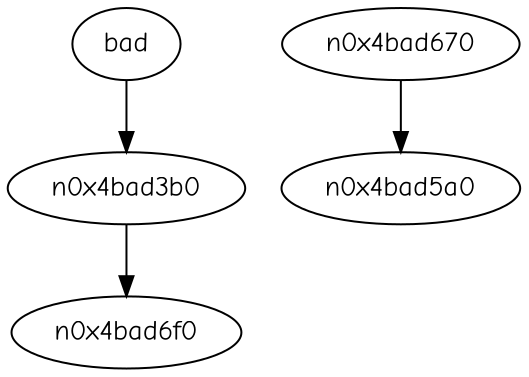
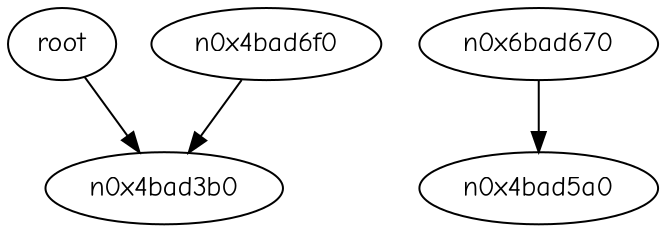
node "bad": label "bad" -> "root"
node "n0x4bad670": label "n0x4bad670" -> "n0x6bad670"
edge "n0x4bad3b0" -> "n0x4bad6f0": reversed
